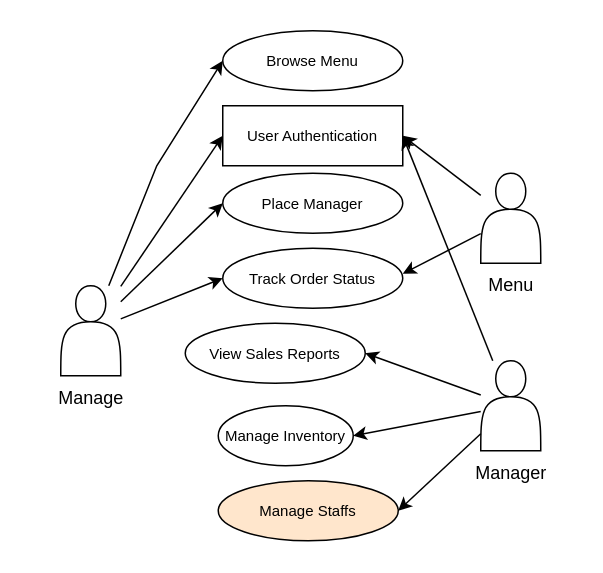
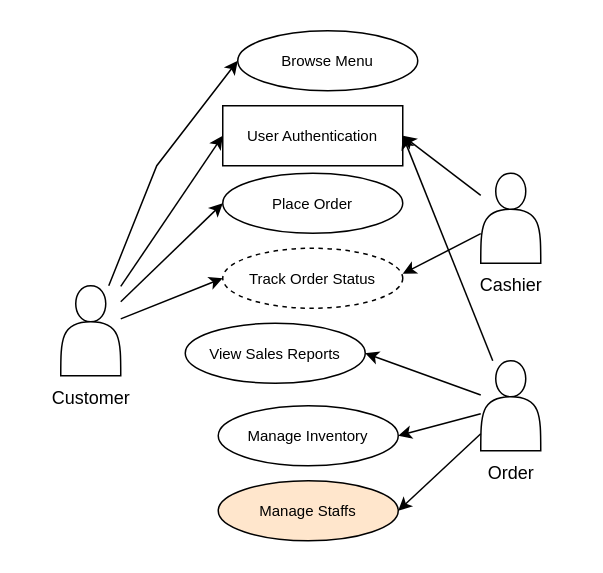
node "Browse Menu": moved (313, 61) -> (328, 61)
node "Place Manager": label "Place Manager" -> "Place Order"
node "Track Order Status": style solid -> dashed
node "Menu": label "Menu" -> "Cashier"
node "Manage": label "Manage" -> "Customer"
node "Manage Inventory": size 135x60 -> 180x60
node "Manager": label "Manager" -> "Order"
